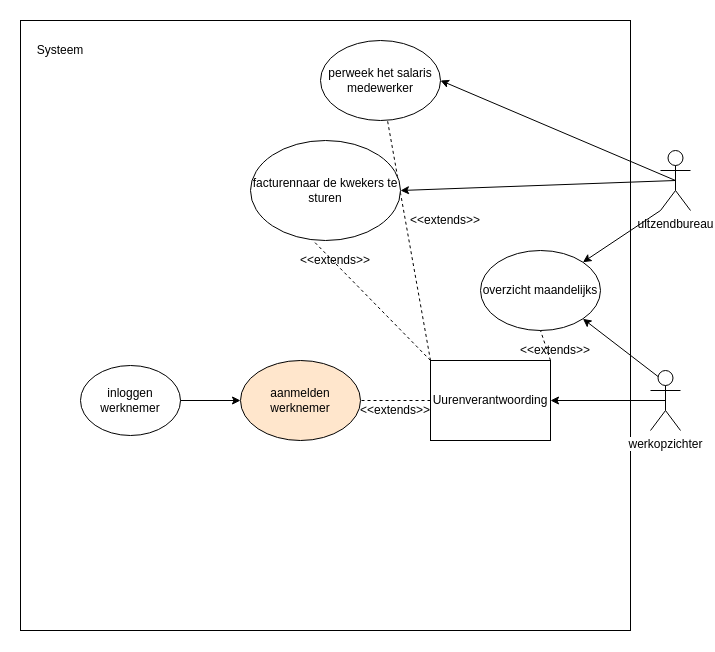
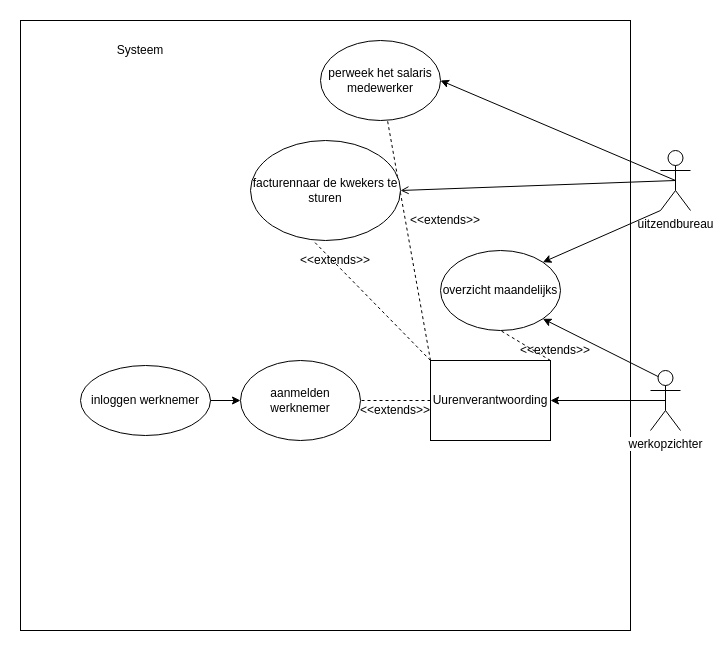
node "Systeem": moved (61, 51) -> (141, 51)
edge "uitzendbureau" -> "facturennaar de kwekers te sturen": arrowhead classic -> open
node "overzicht maandelijks": moved (541, 291) -> (501, 291)
node "inloggen werknemer": size 100x70 -> 130x70
node "aanmelden werknemer": fillcolor #ffe6cc -> #ffffff
